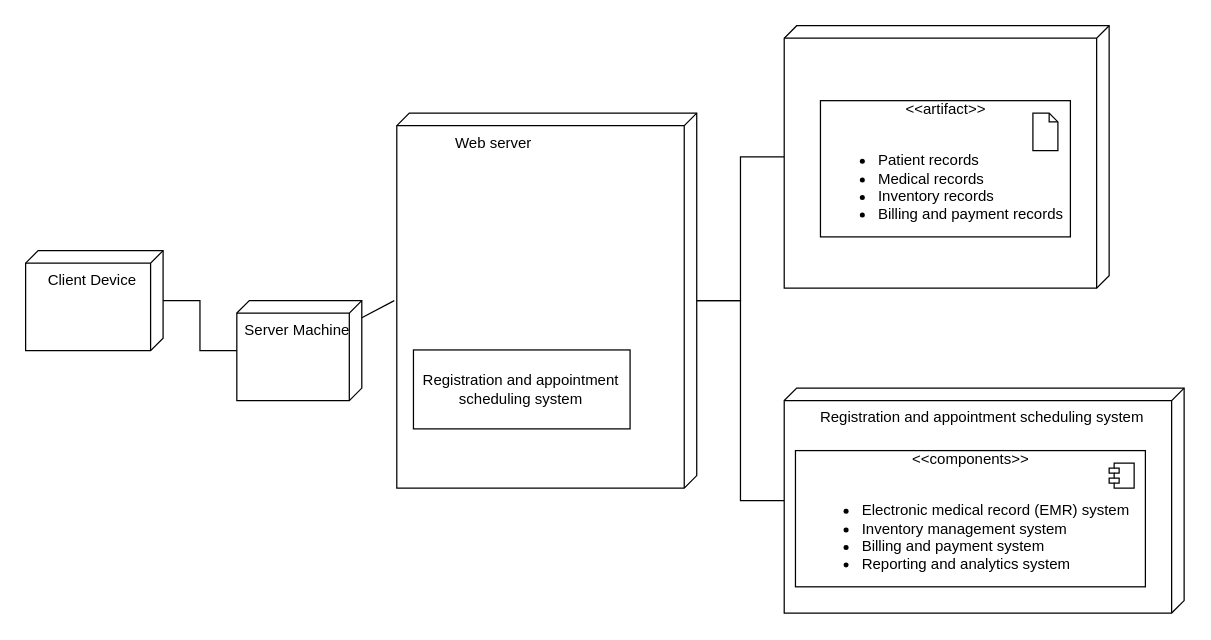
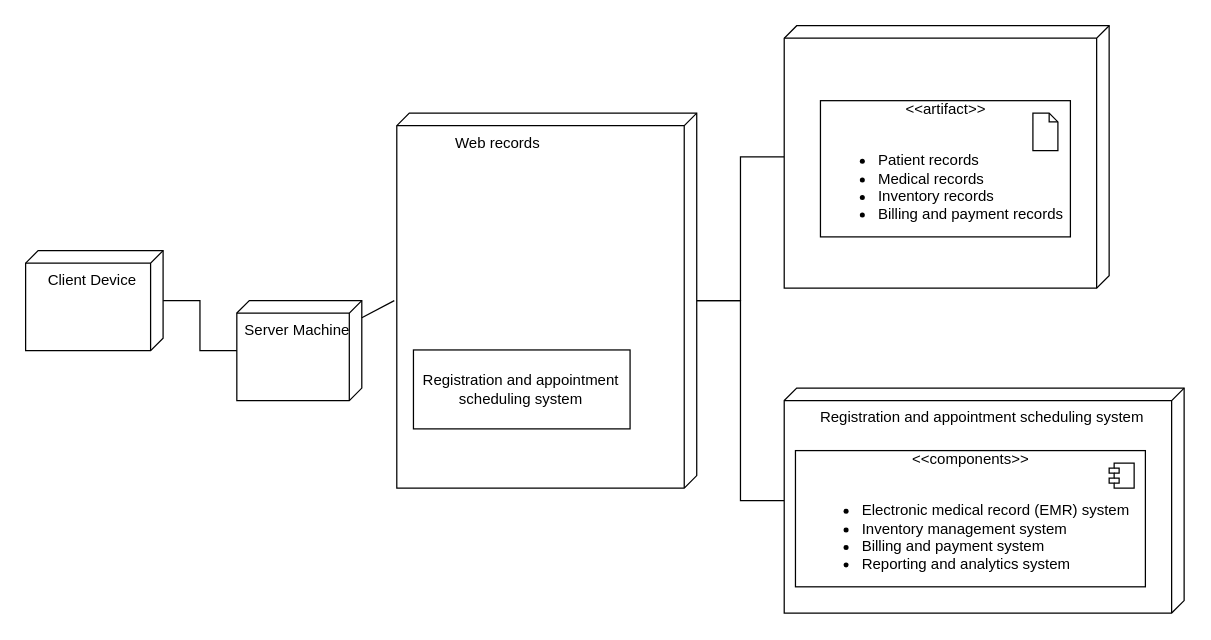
node "Web server": label "Web server" -> "Web records"
